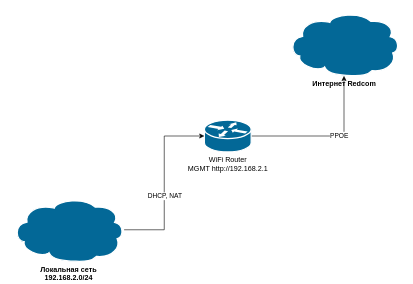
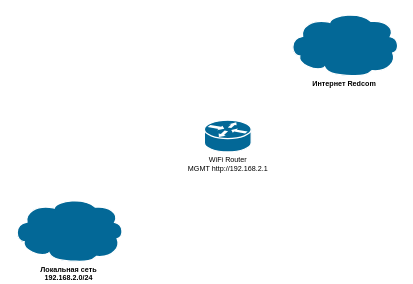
edge "WiFi Router MGMT http://192.168.2.1" -> "Интернет Redcom": removed, label "PPOE"
edge "Локальная сеть 192.168.2.0/24" -> "WiFi Router MGMT http://192.168.2.1": removed, label "DHCP, NAT"
